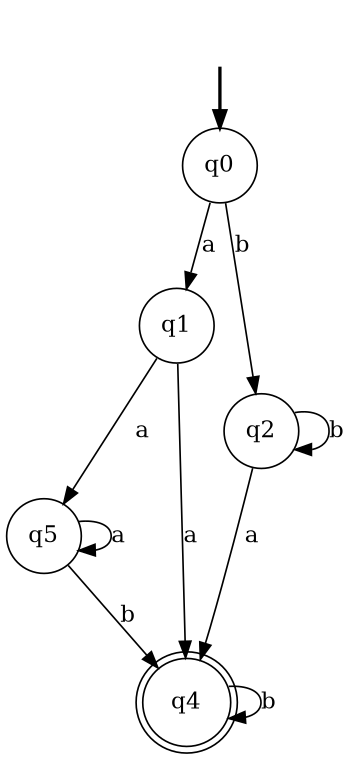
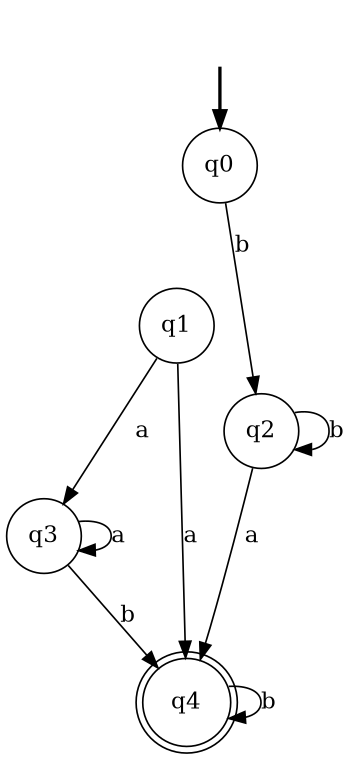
edge "q0" -> "q1": removed, label "a"
node "q5": label "q5" -> "q3"
